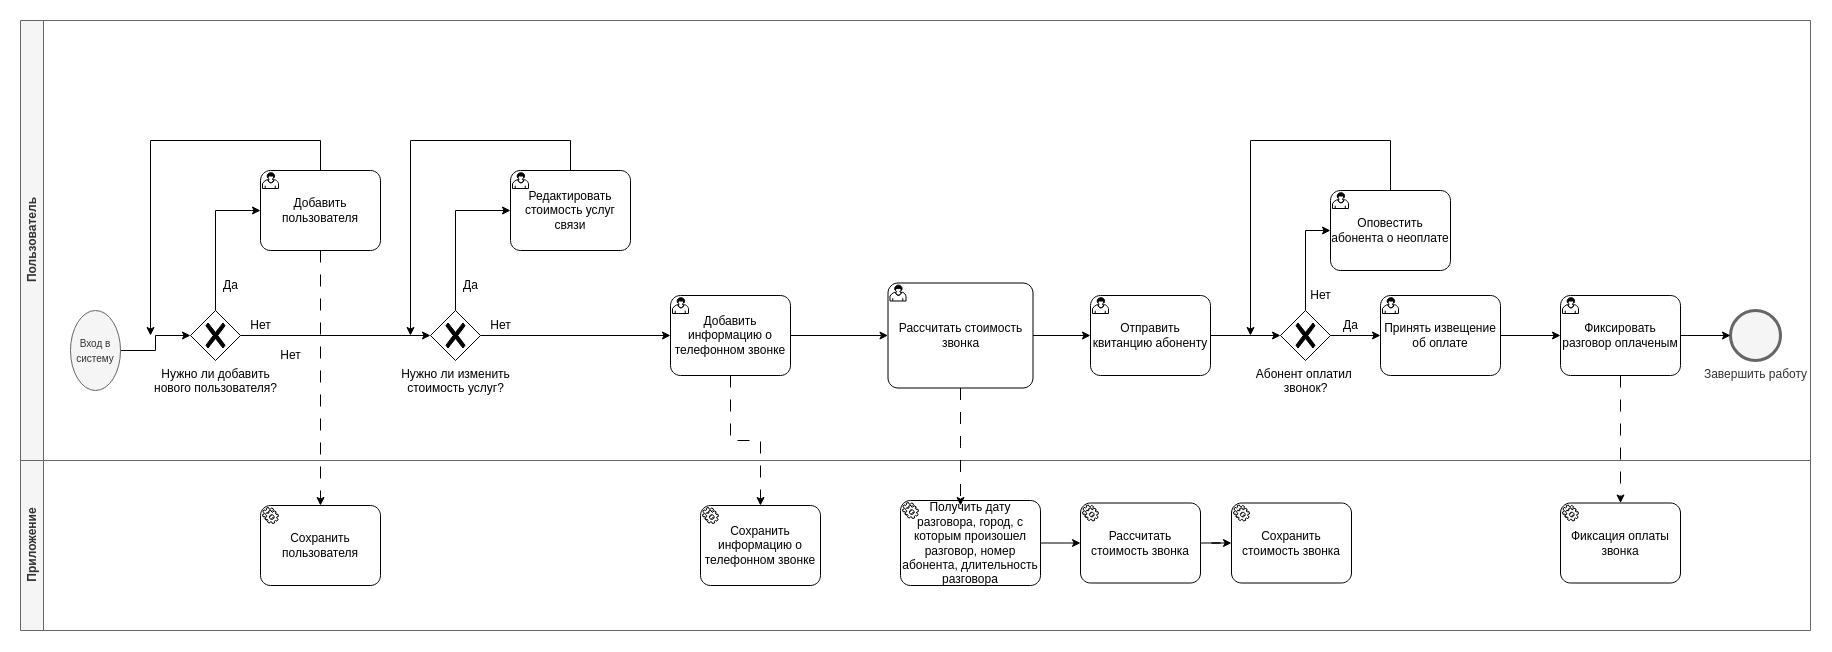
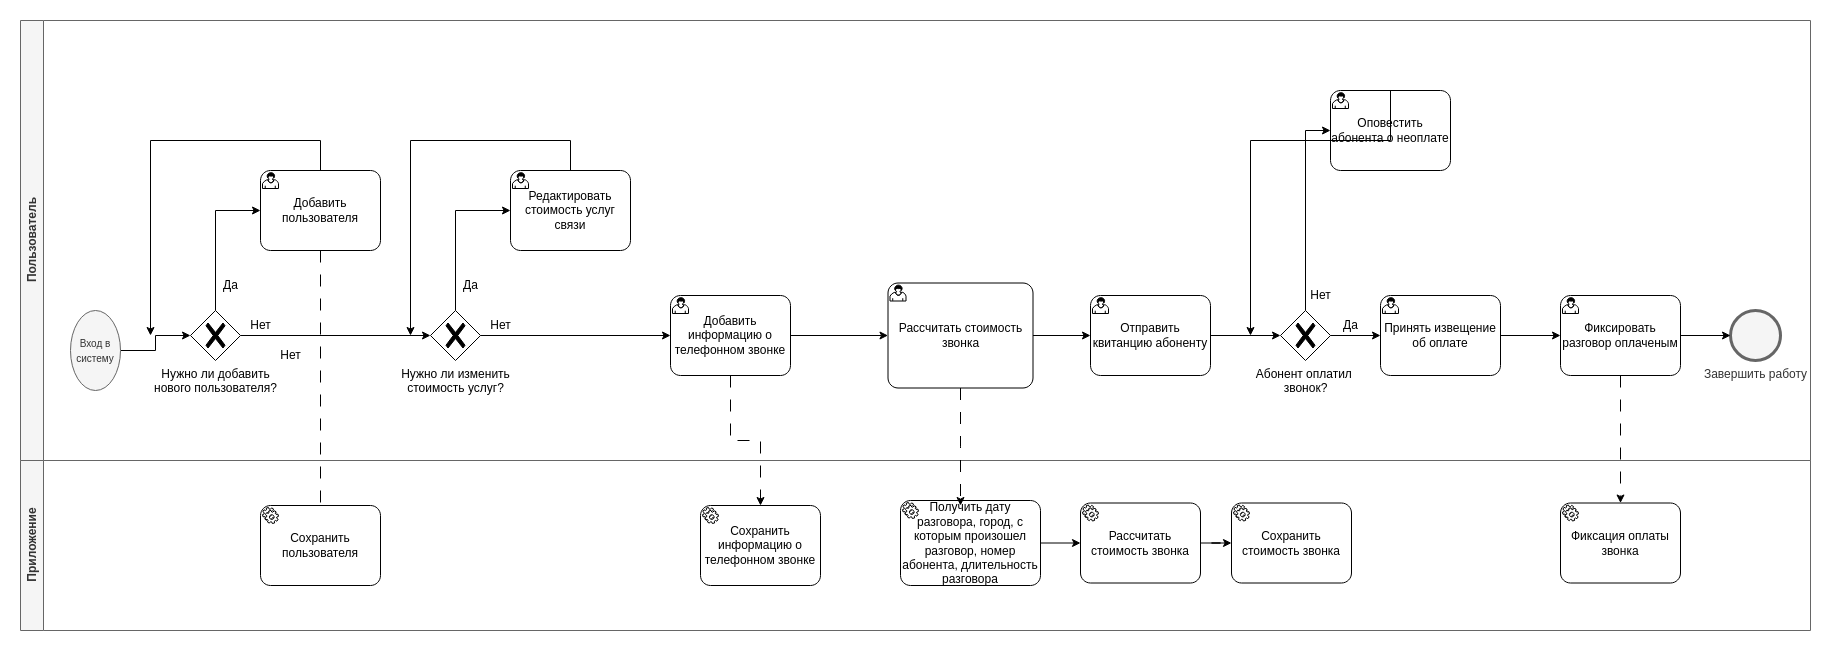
node "Оповестить абонента о неоплате": moved (1391, 231) -> (1391, 131)
edge "Добавить пользователя" -> "Сохранить пользователя": arrowhead classic -> none
